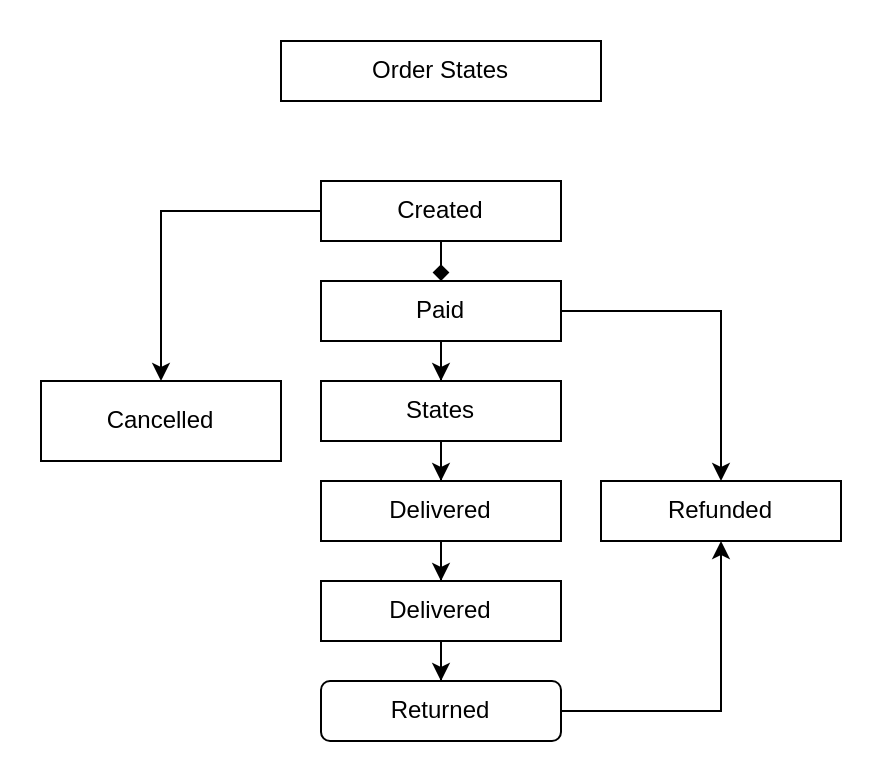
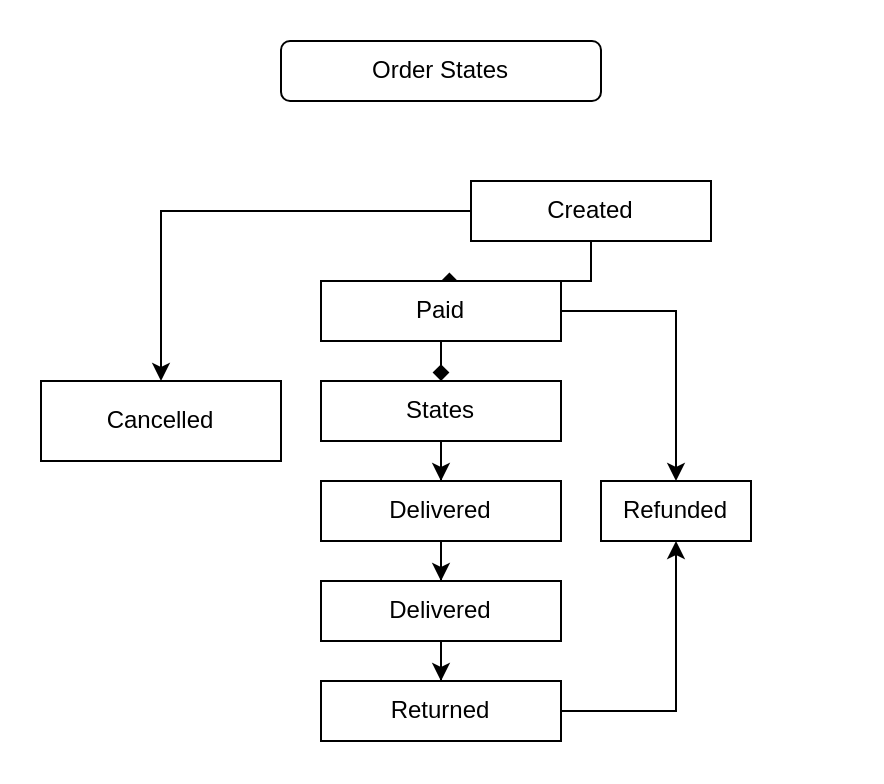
node "Order States": shape rectangle -> rounded rectangle
node "Created": moved (441, 211) -> (591, 211)
edge "Paid" -> "States": arrowhead classic -> diamond
node "Refunded": size 240x60 -> 150x60
node "Returned": shape rounded rectangle -> rectangle
